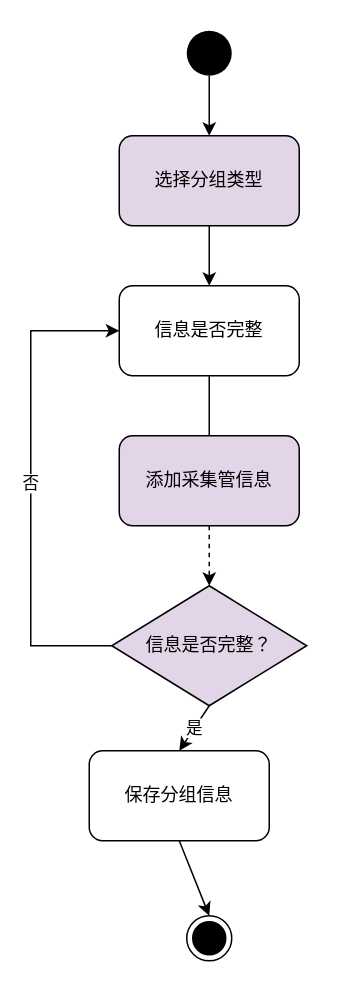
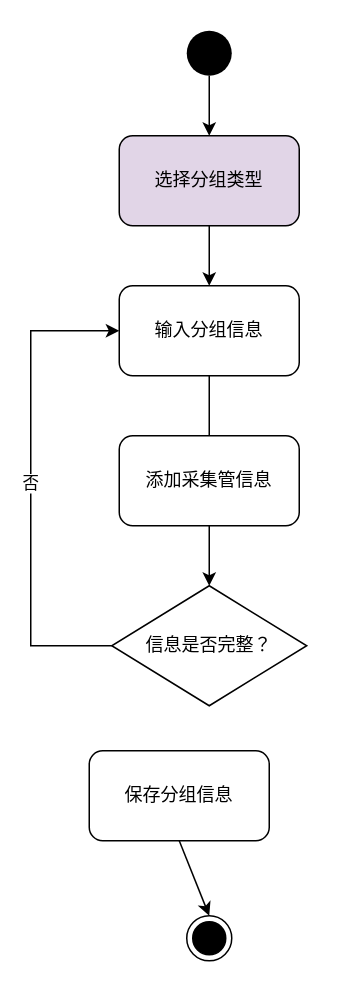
node "信息是否完整": label "信息是否完整" -> "输入分组信息"
node "添加采集管信息": fillcolor #e1d5e7 -> #ffffff
edge "添加采集管信息" -> "信息是否完整？": style dashed -> solid
node "信息是否完整？": fillcolor #e1d5e7 -> #ffffff
edge "信息是否完整？" -> "保存分组信息": removed, label "是"
